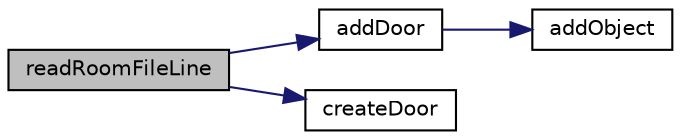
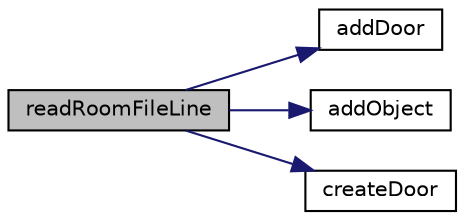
edge "addDoor" -> "addObject": now "readRoomFileLine" -> "addObject"
